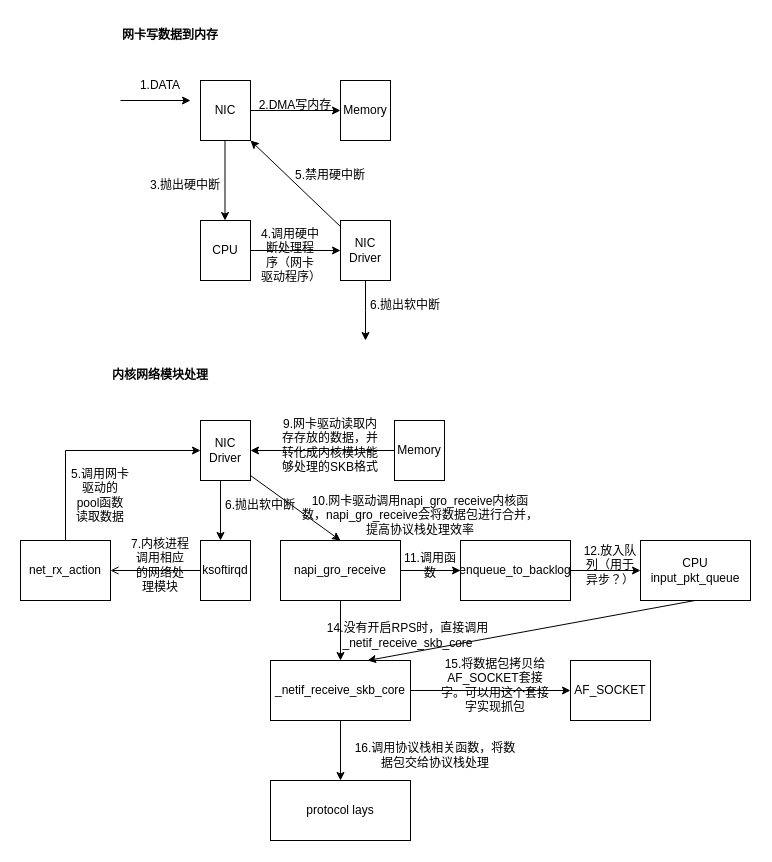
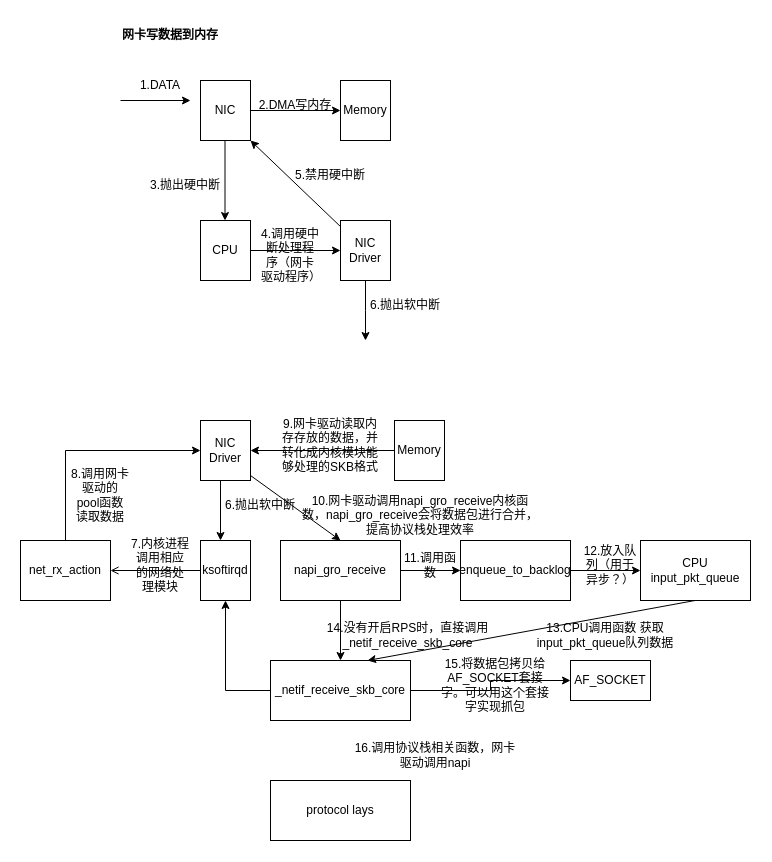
node "内核网络模块处理": removed
node "5.调用网卡驱动的pool函数读取数据": label "5.调用网卡驱动的pool函数读取数据" -> "8.调用网卡驱动的pool函数读取数据"
node "13.CPU调用函数 获取input_pkt_queue队列数据": added
node "AF_SOCKET": size 80x60 -> 80x40
edge "_netif_receive_skb_core" -> "protocol lays": now "_netif_receive_skb_core" -> "ksoftirqd"
node "16.调用协议栈相关函数，将数据包交给协议栈处理": label "16.调用协议栈相关函数，将数据包交给协议栈处理" -> "16.调用协议栈相关函数，网卡驱动调用napi"
